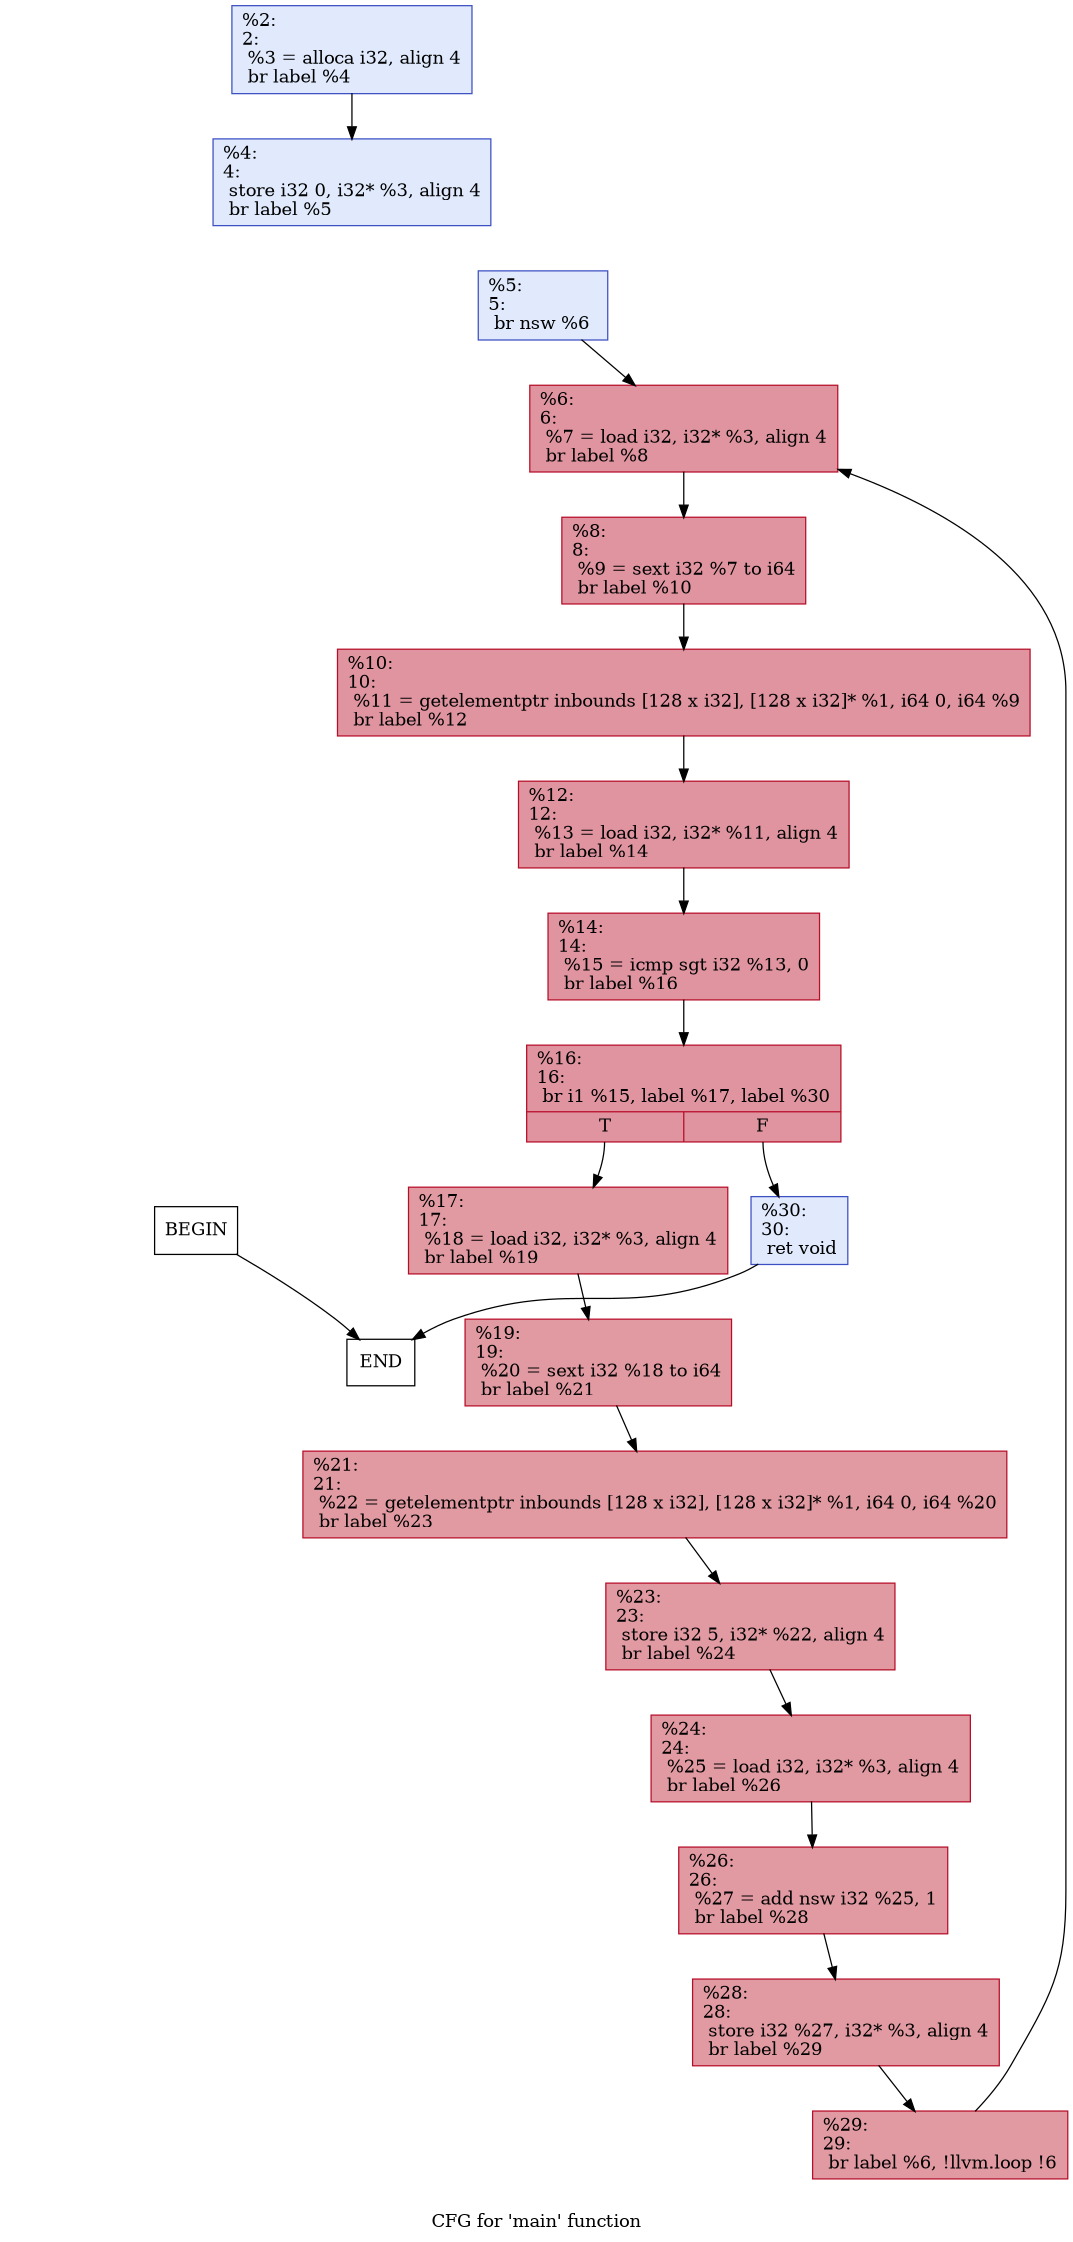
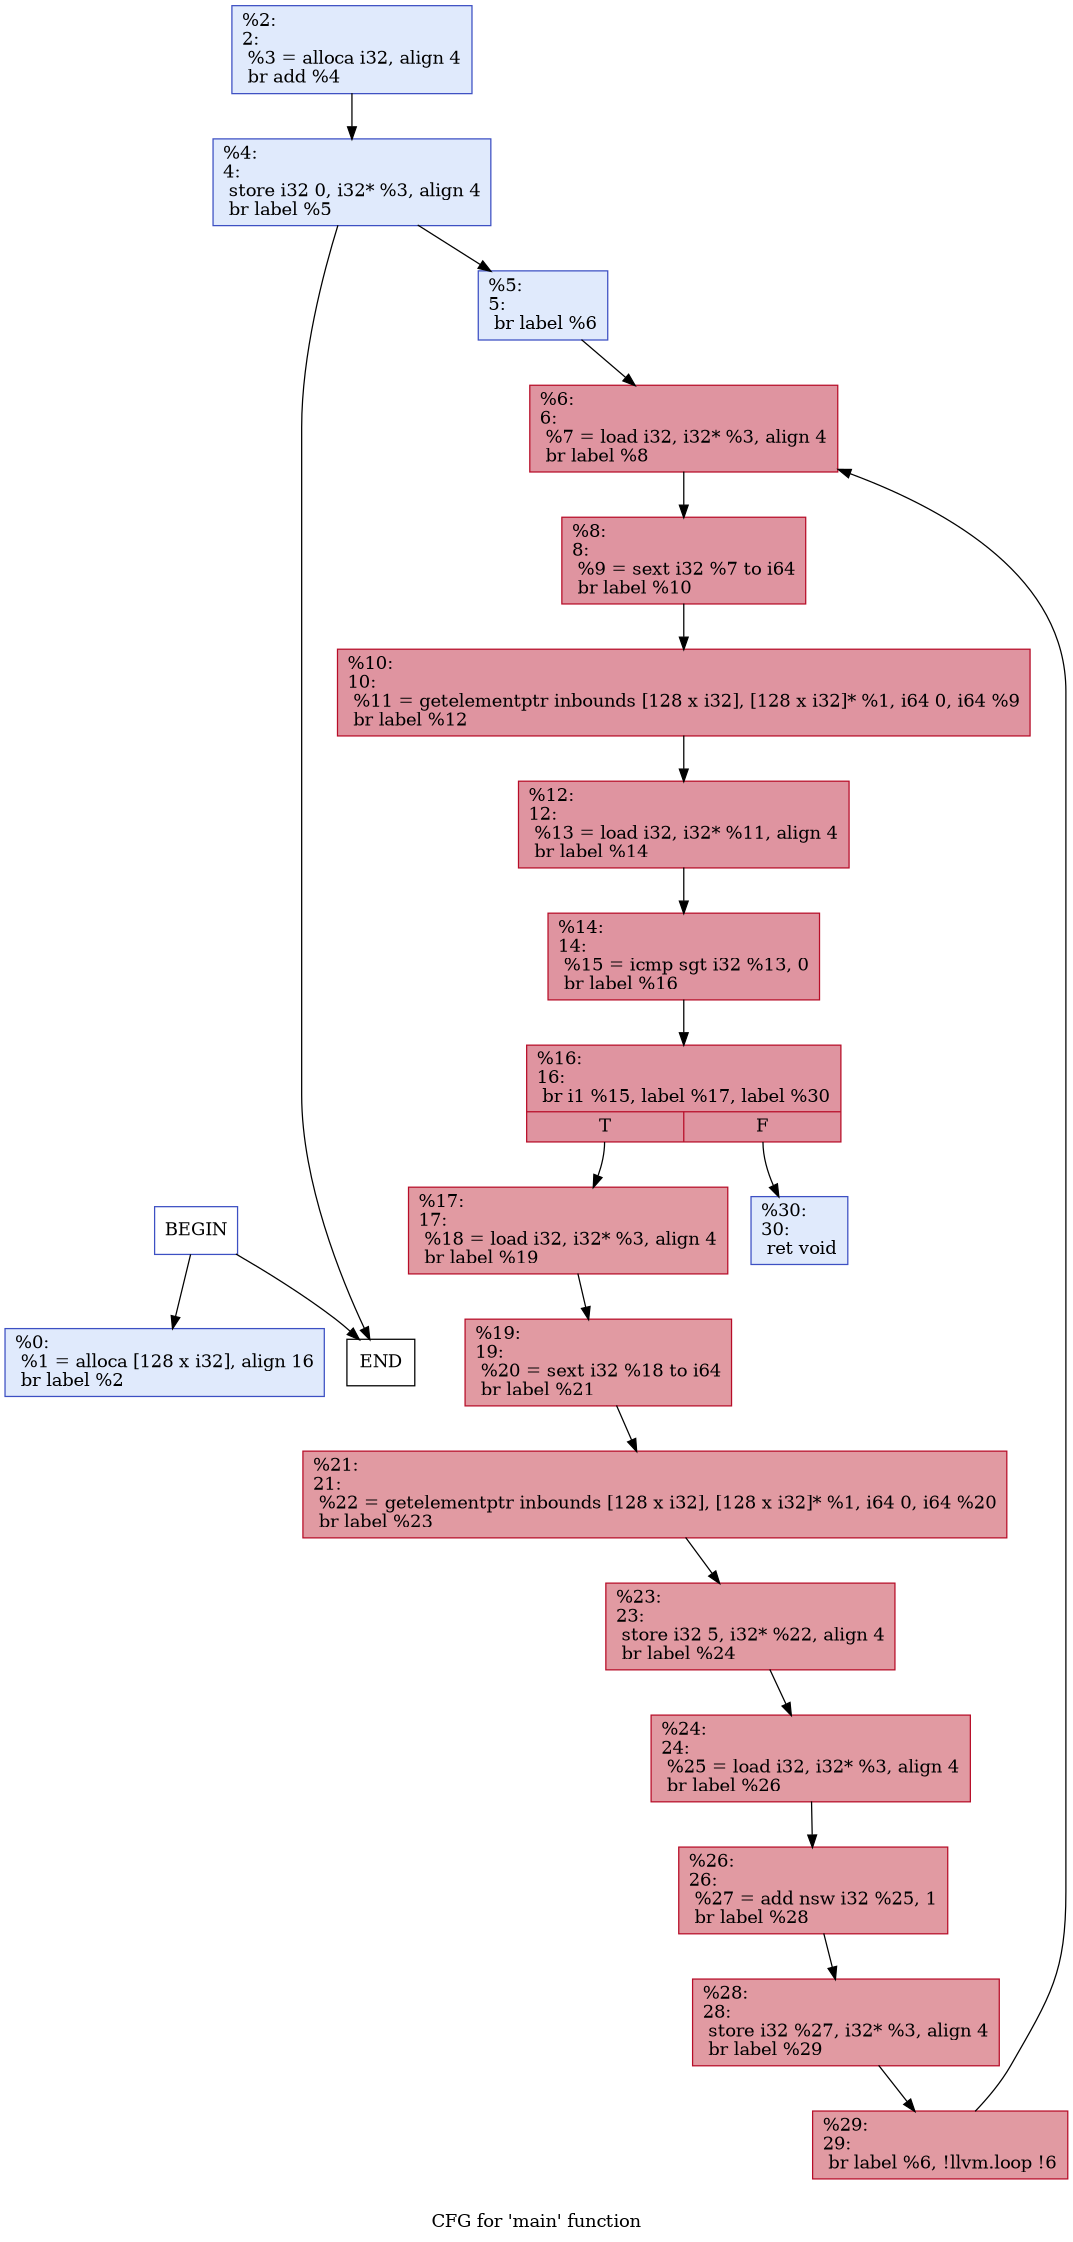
node "%2:": text "br label %4" -> "br add %4"
edge "%4:" -> "%5:": added
node "%5:": text "br nsw %6" -> "br label %6"
node "BEGIN": color black -> #3d50c3ff
edge "%30:" -> "END": now "%4:" -> "END"
node "%0:": added
